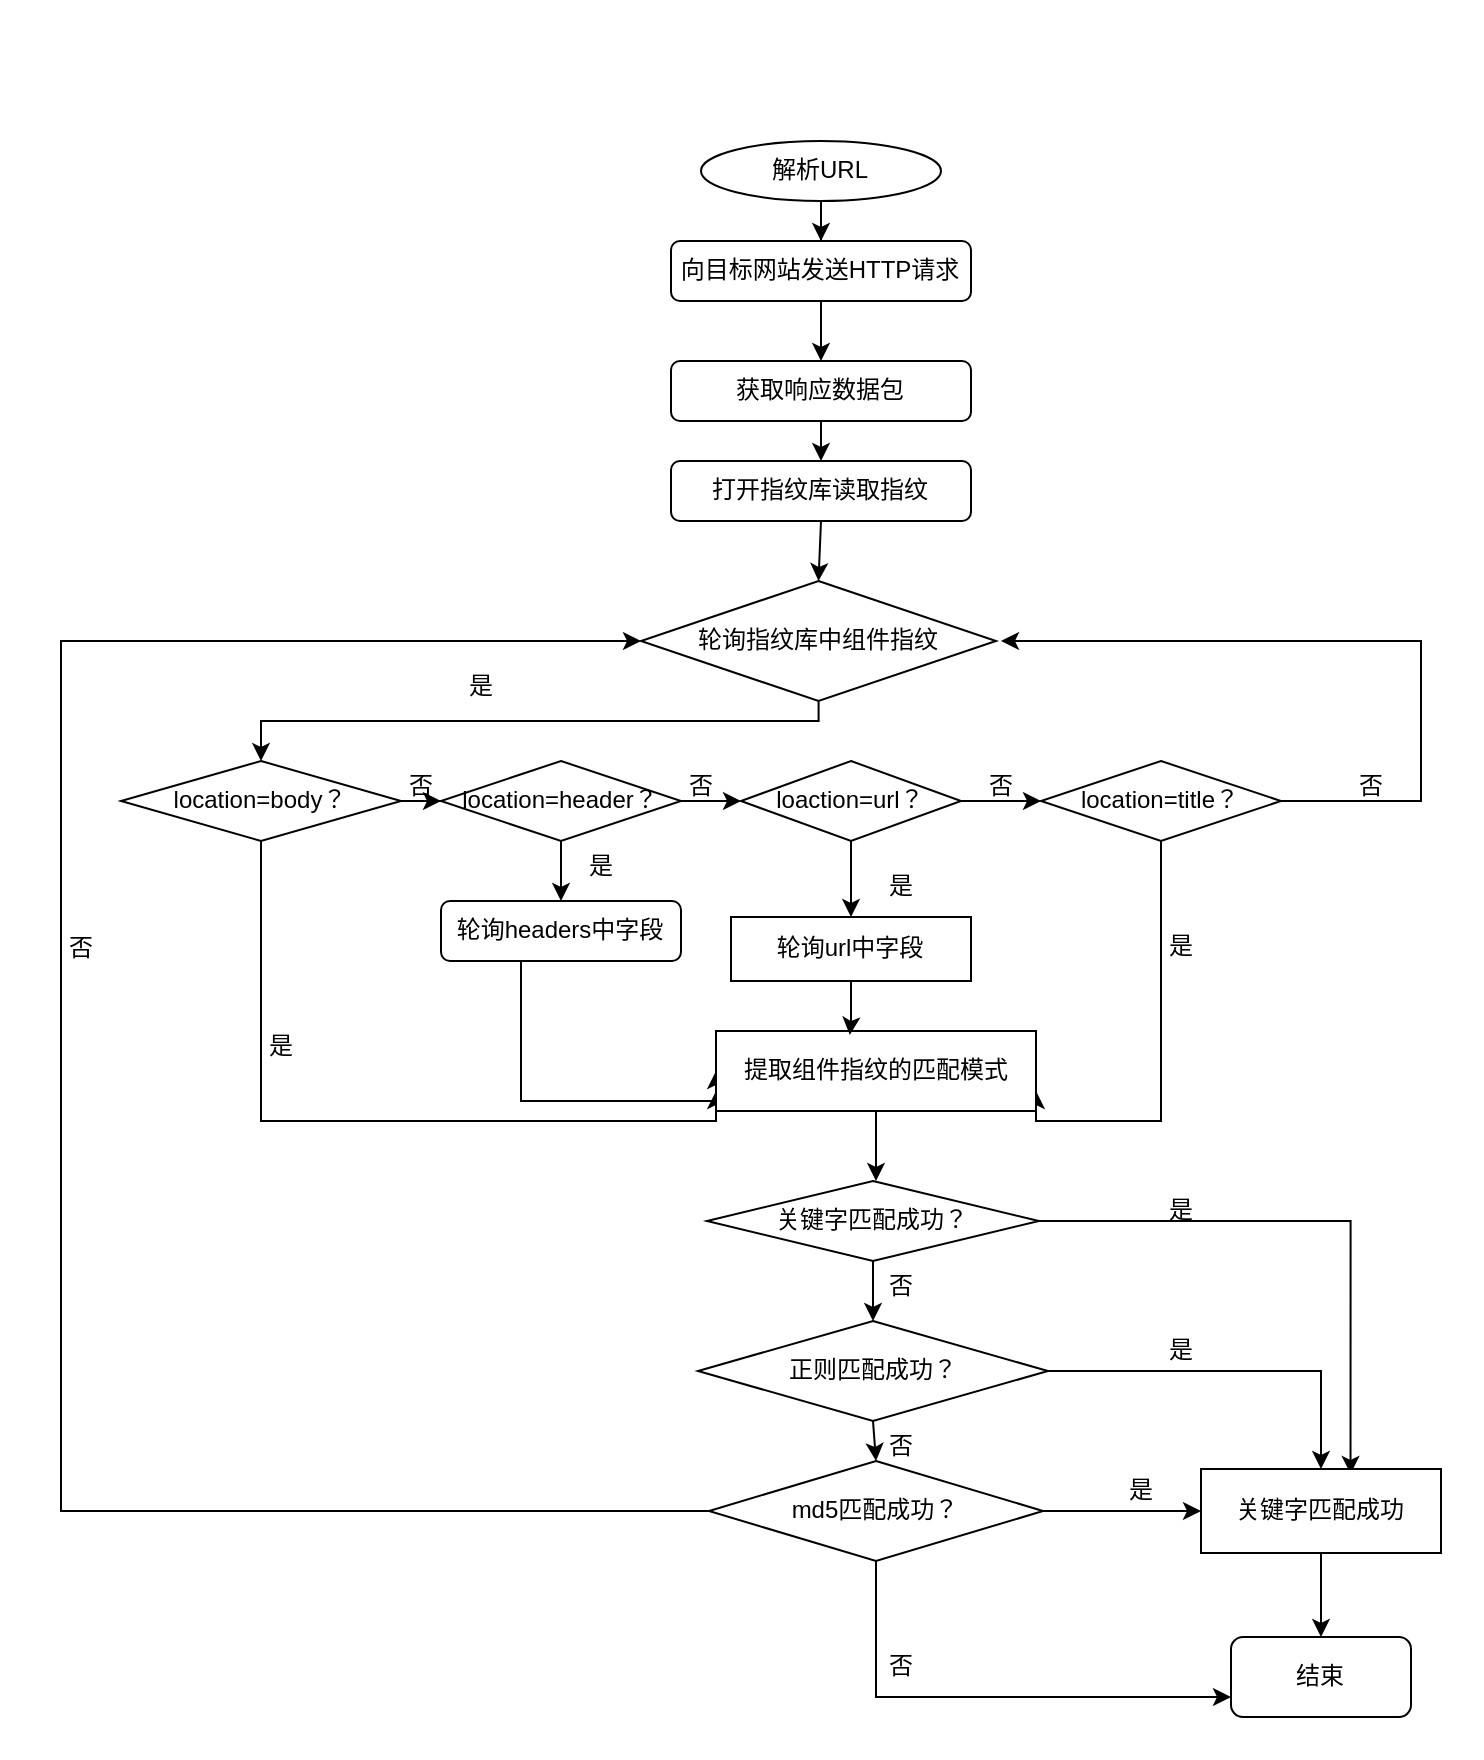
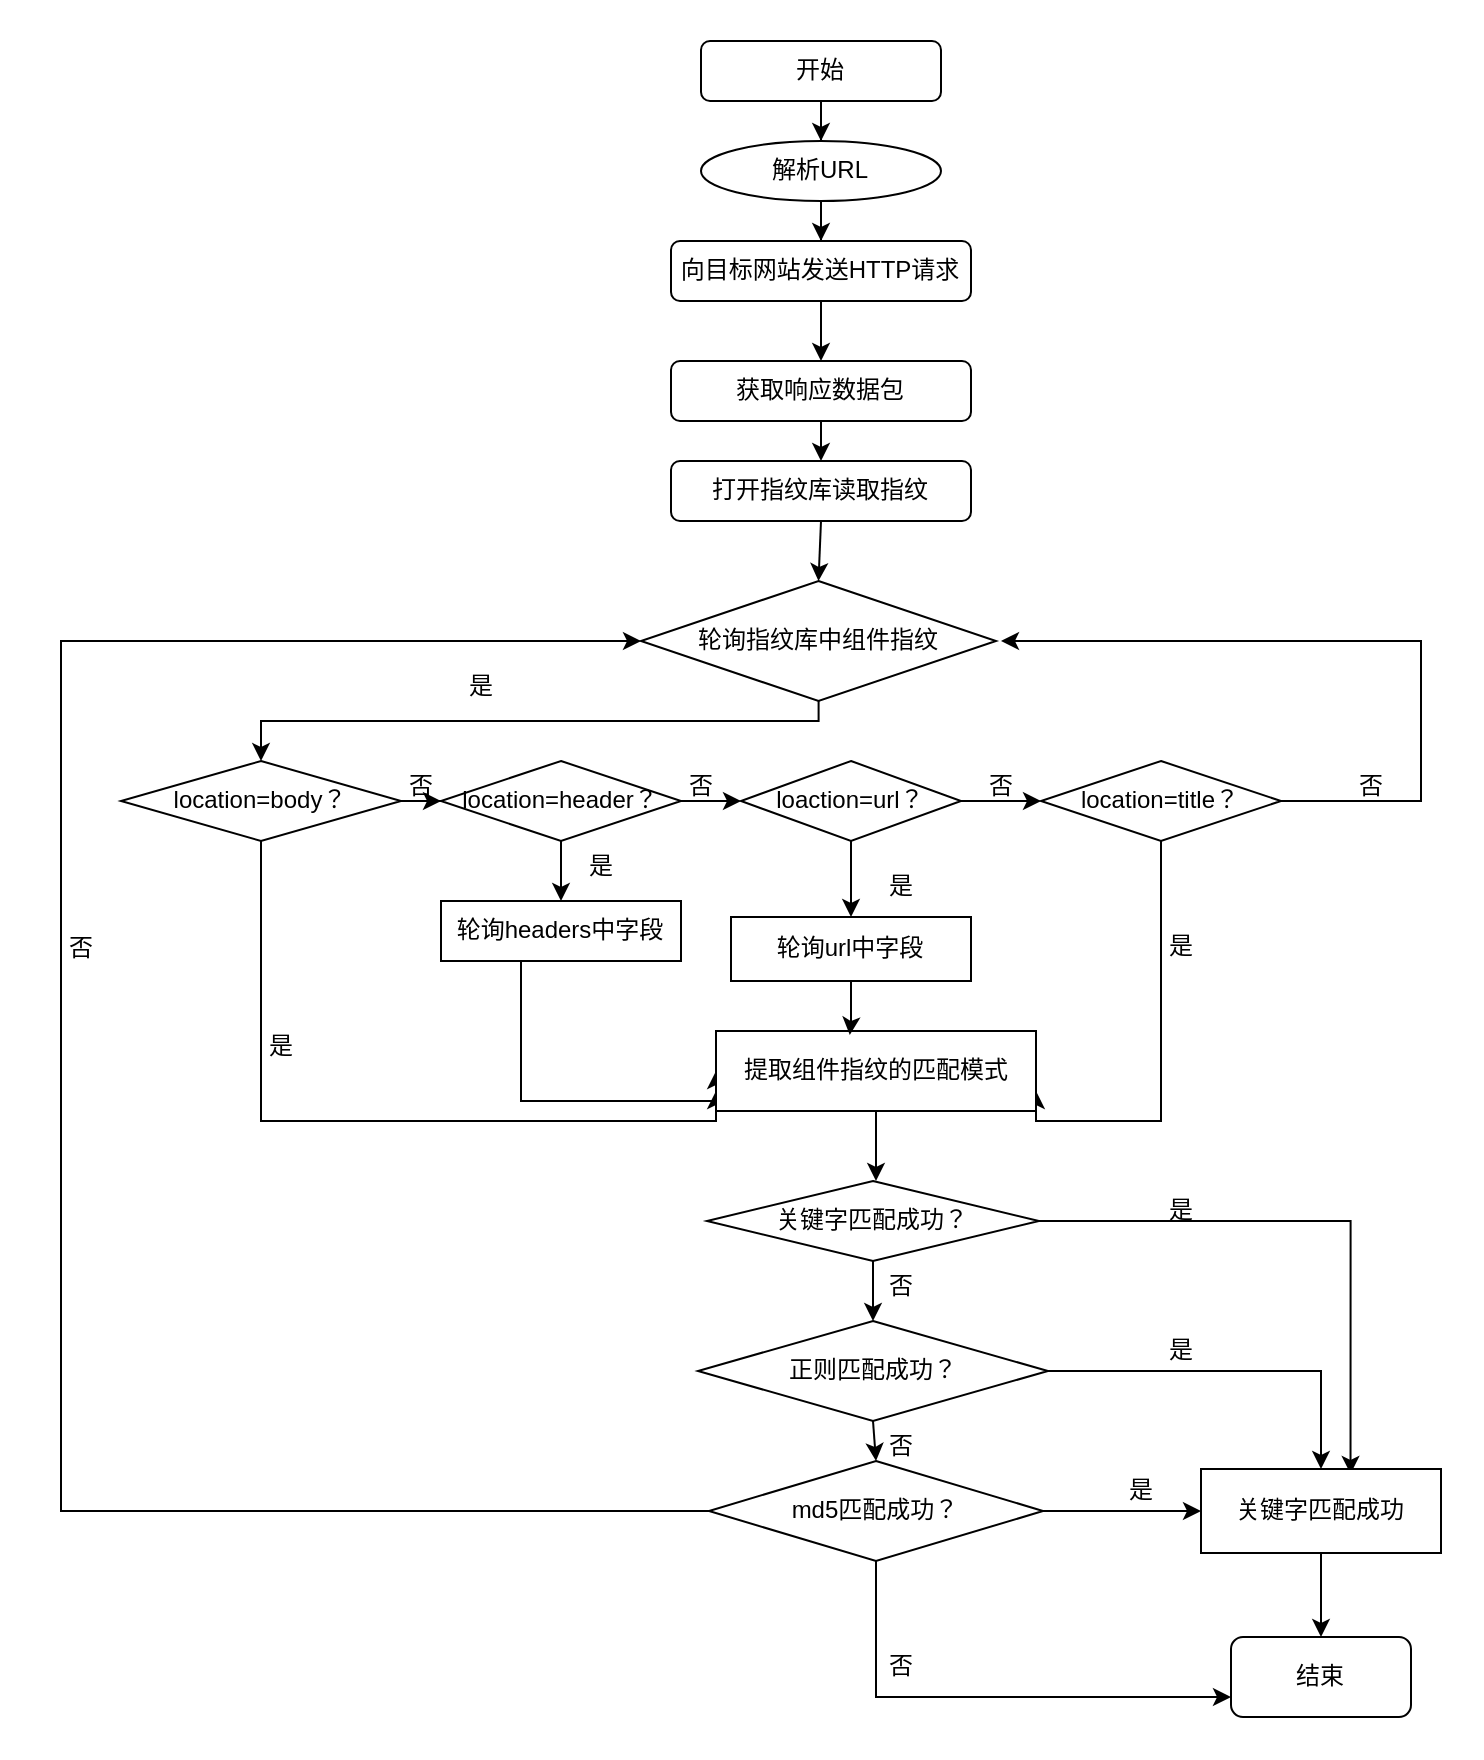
node "开始": added
edge "开始" -> "解析URL": added
node "轮询headers中字段": shape rounded rectangle -> rectangle
